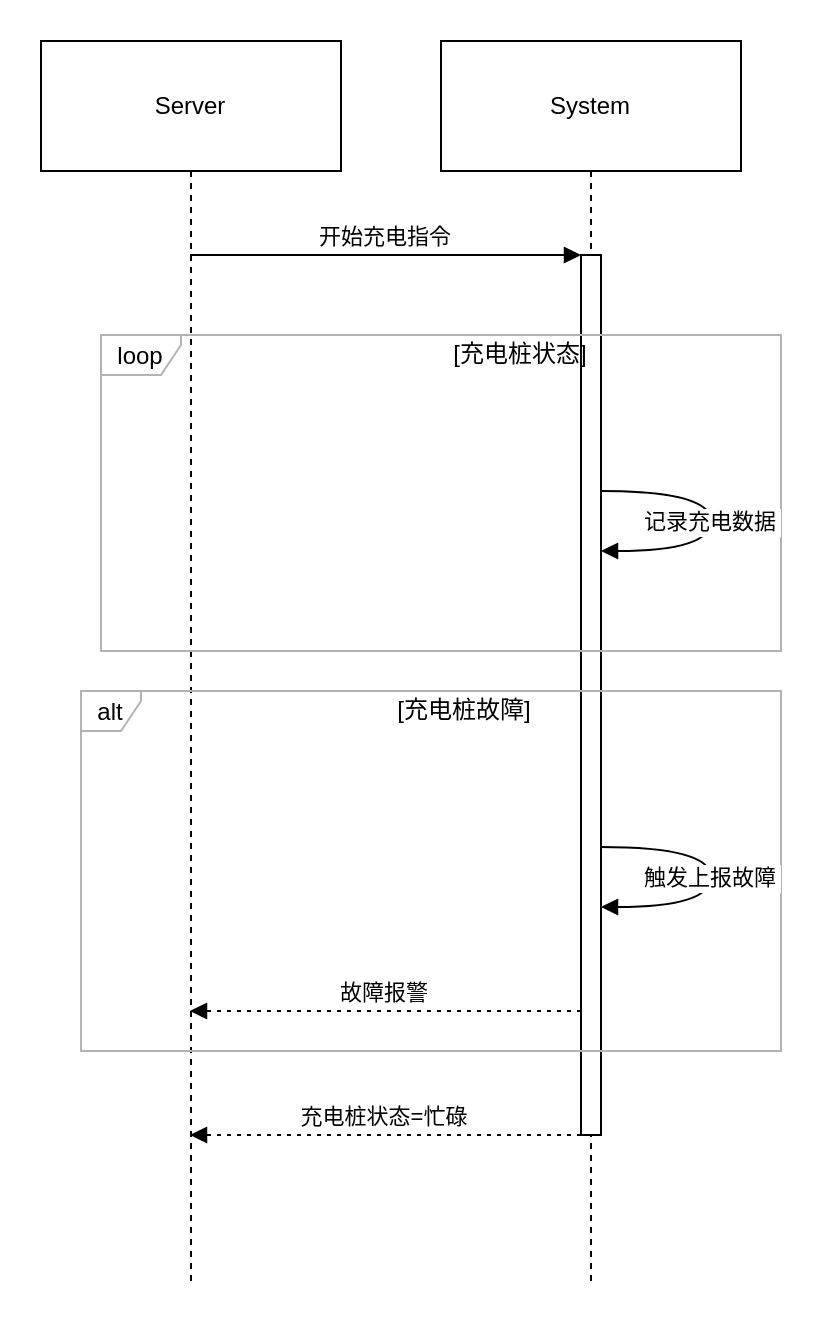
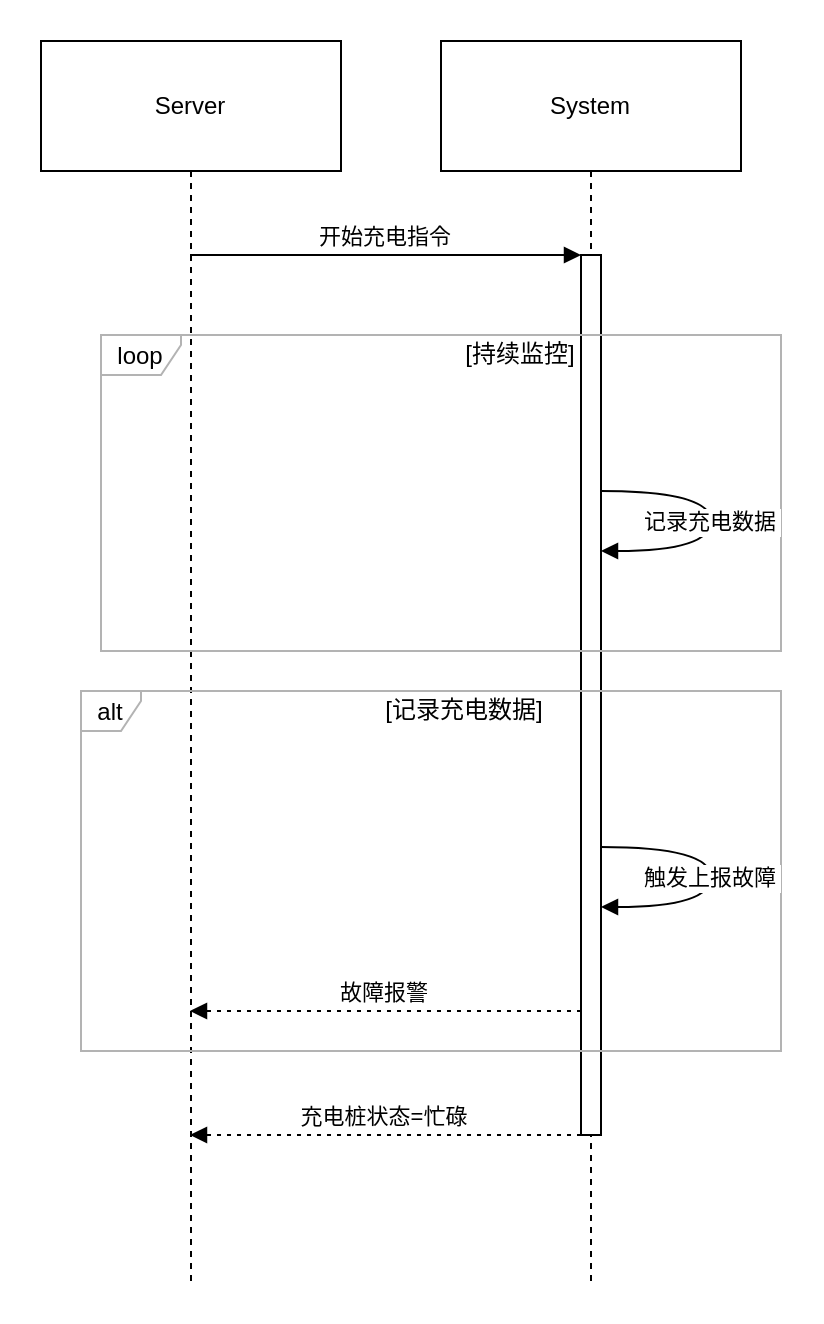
node "[充电桩状态]": label "[充电桩状态]" -> "[持续监控]"
node "[充电桩故障]": label "[充电桩故障]" -> "[记录充电数据]"
